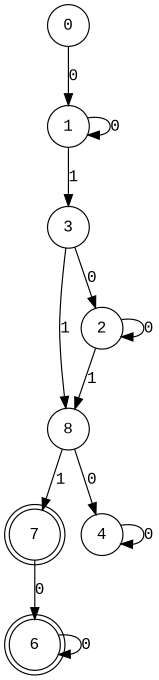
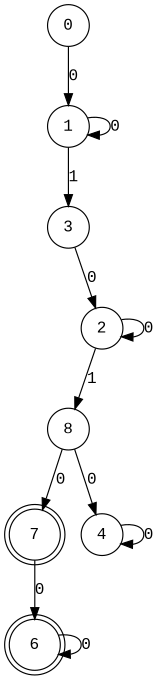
edge "3" -> "8": removed, label "1"
edge "8" -> "7": label "1" -> "0"
